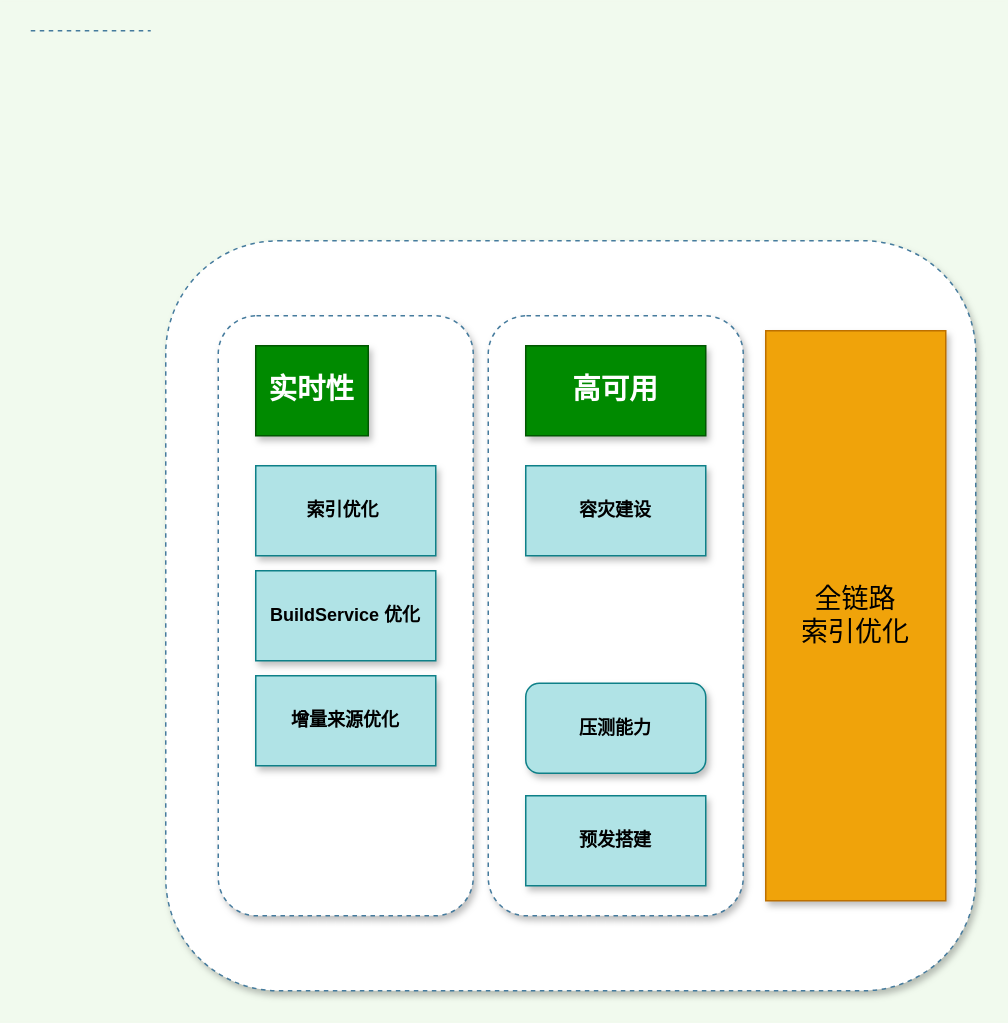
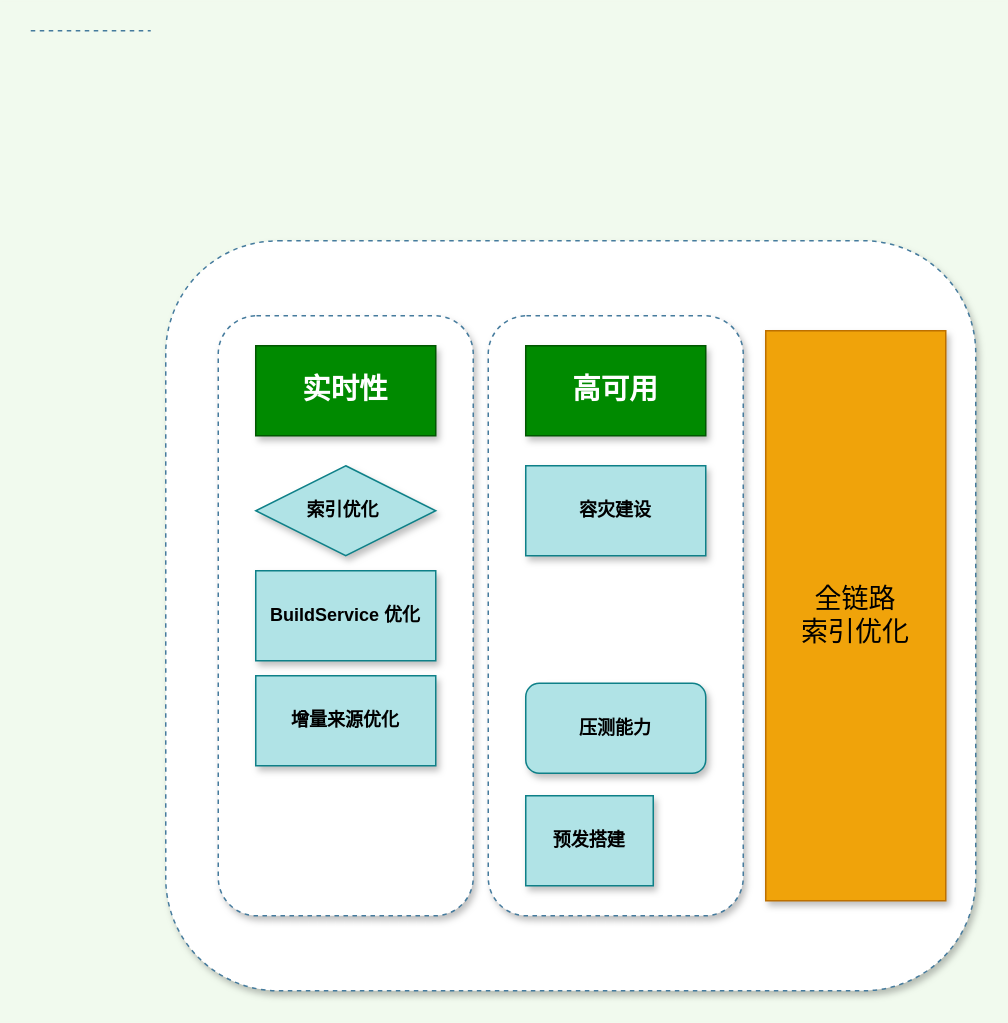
node "实时性": size 113x90 -> 180x90
node "索引优化": shape rectangle -> diamond
node "预发搭建": size 180x90 -> 128x90
